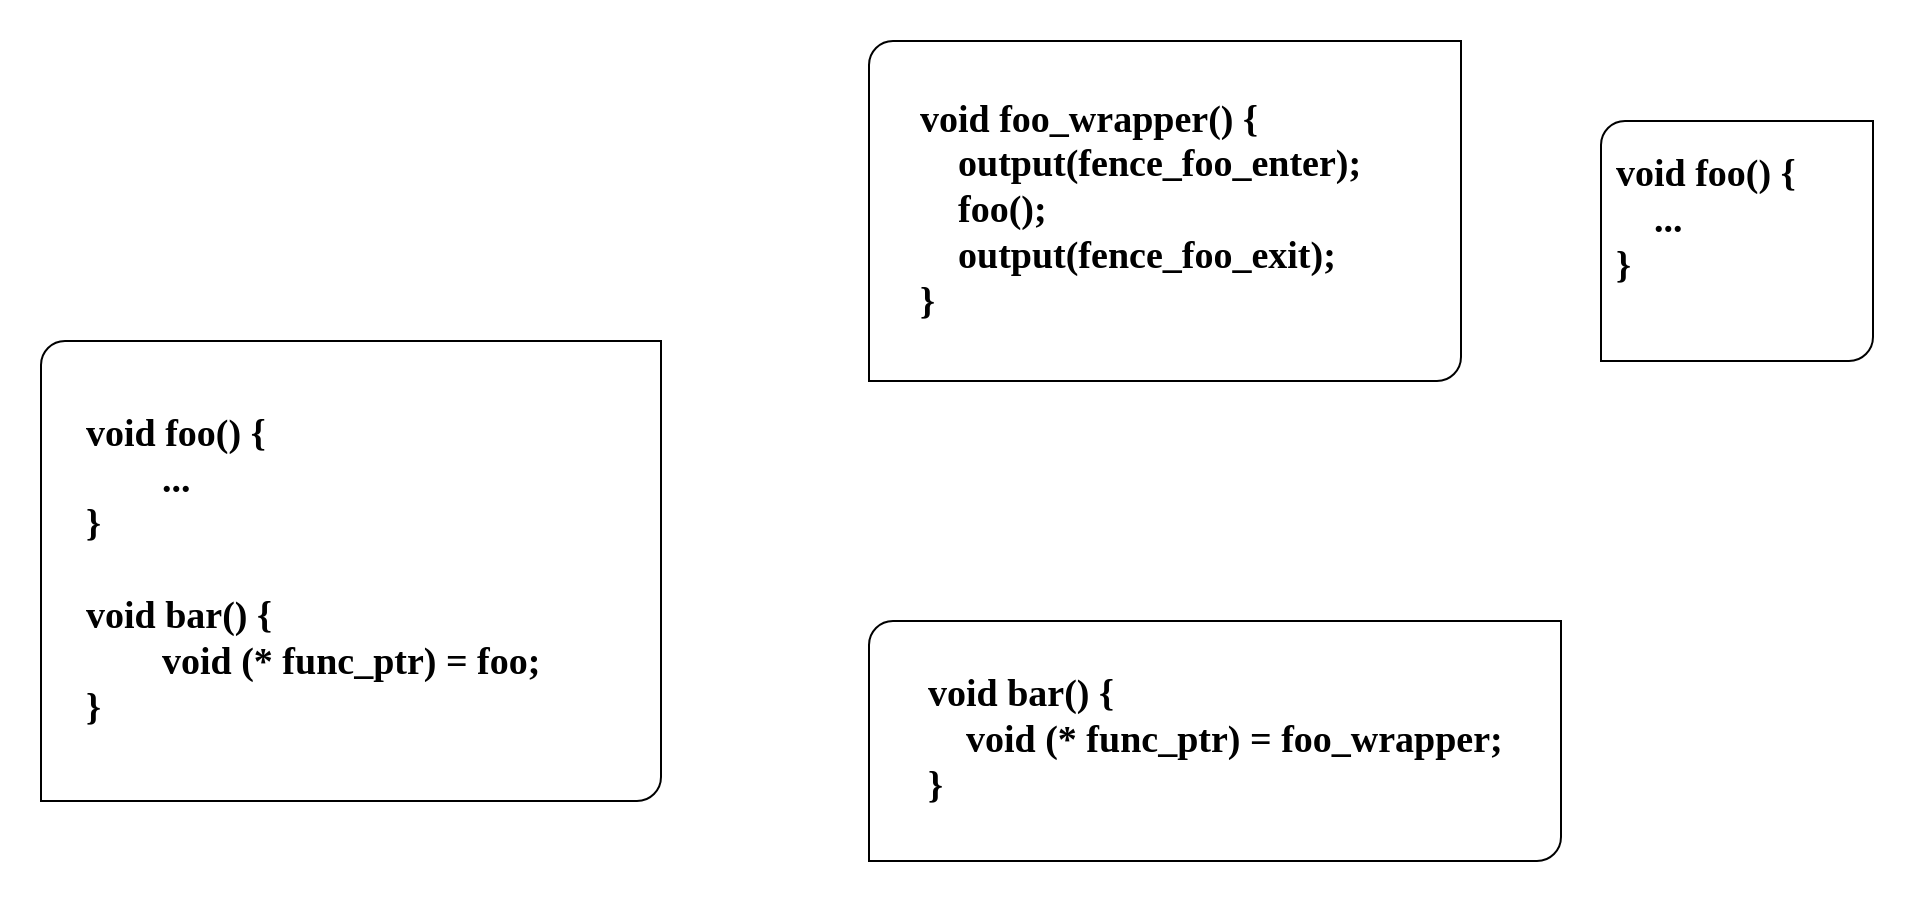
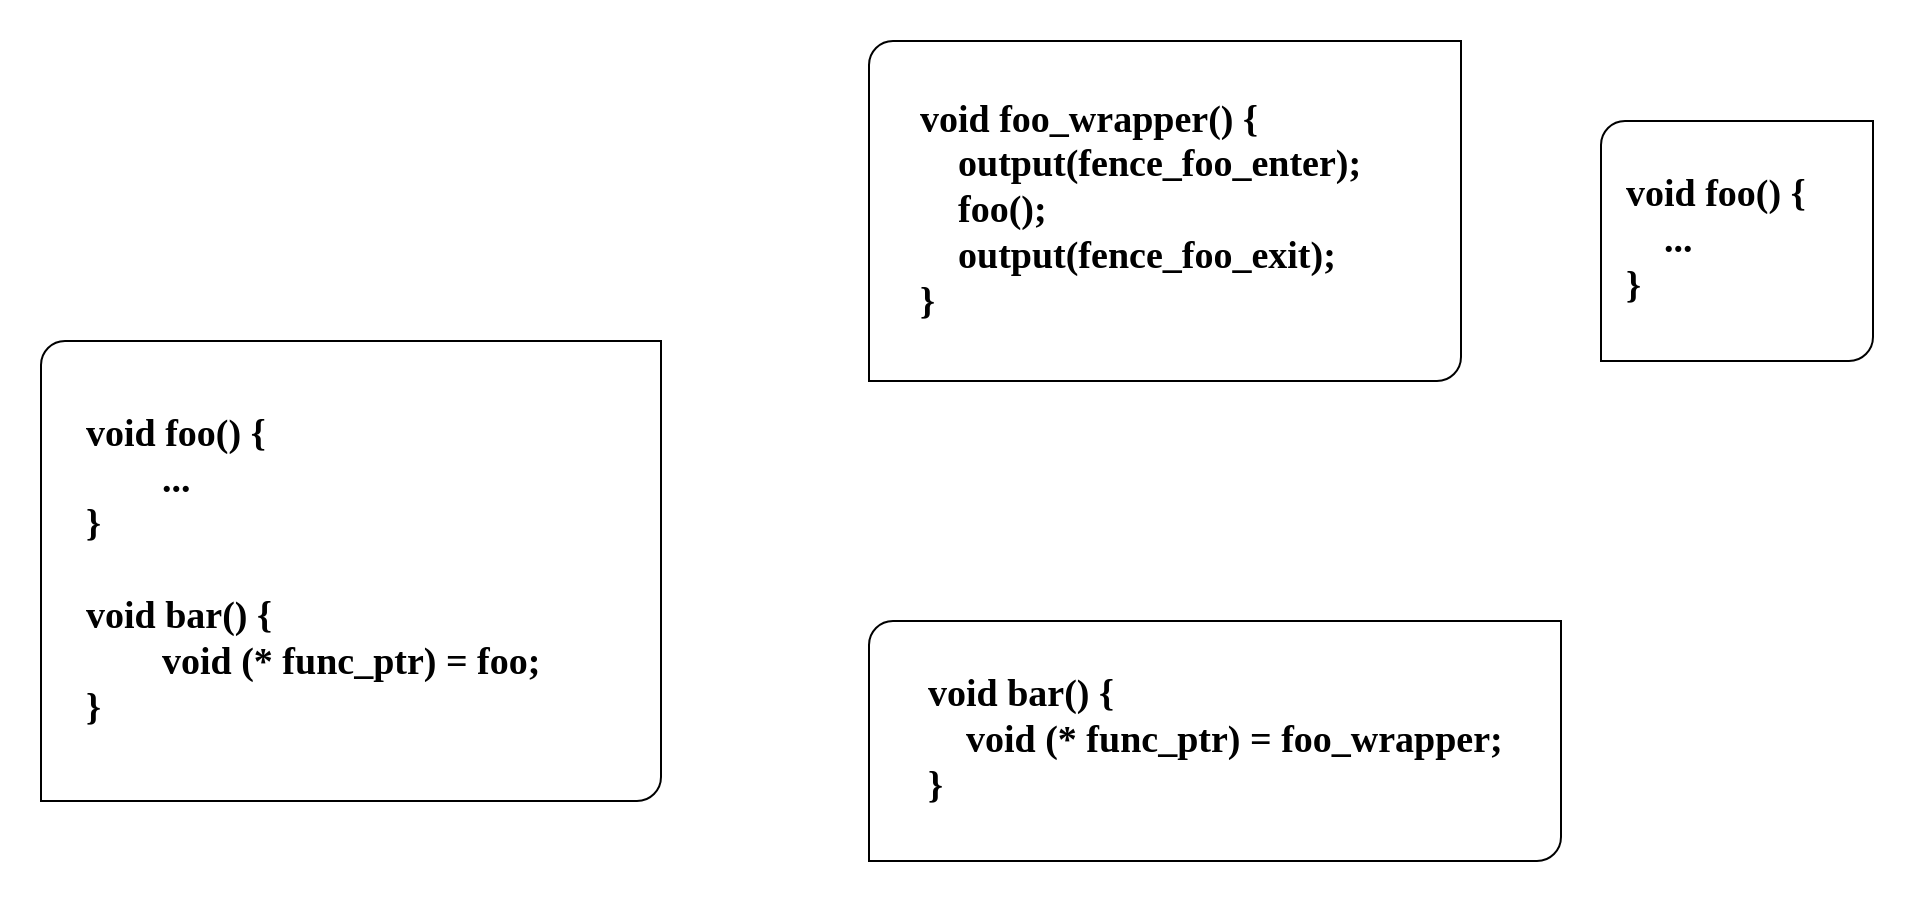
node "void foo() { ... }": moved (1727, 221) -> (1737, 241)
